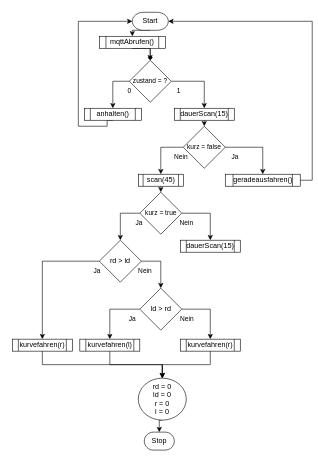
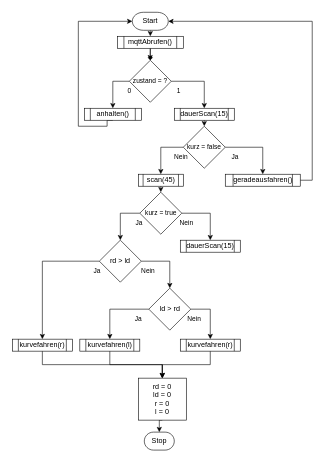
node "mqttAbrufen()": moved (132, 42) -> (150, 42)
node "ld > rd": moved (161, 309) -> (170, 309)
node "rd = 0 ld = 0 r = 0 l = 0": shape ellipse -> rectangle
